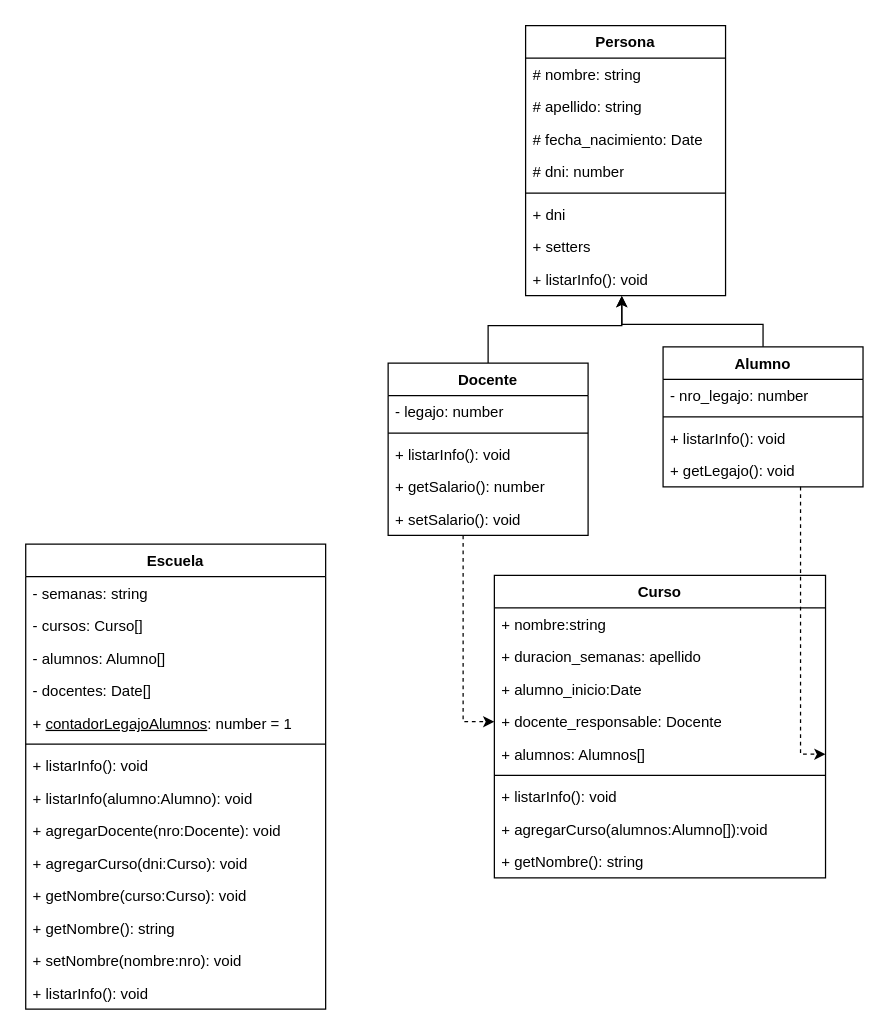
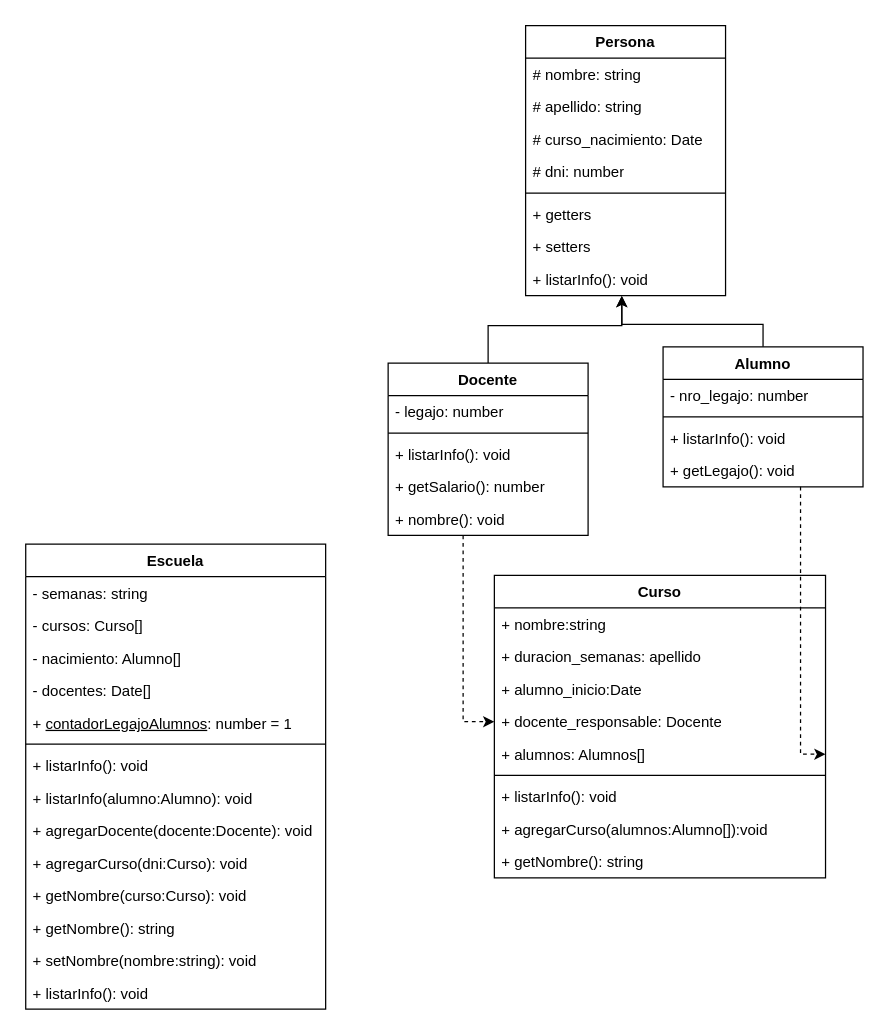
node "# fecha_nacimiento: Date": label "# fecha_nacimiento: Date" -> "# curso_nacimiento: Date"
node "+ dni": label "+ dni" -> "+ getters"
node "+ setSalario(): void": label "+ setSalario(): void" -> "+ nombre(): void"
node "- alumnos: Alumno[]": label "- alumnos: Alumno[]" -> "- nacimiento: Alumno[]"
node "+ agregarDocente(nro:Docente): void": label "+ agregarDocente(nro:Docente): void" -> "+ agregarDocente(docente:Docente): void"
node "+ setNombre(nombre:nro): void": label "+ setNombre(nombre:nro): void" -> "+ setNombre(nombre:string): void"
